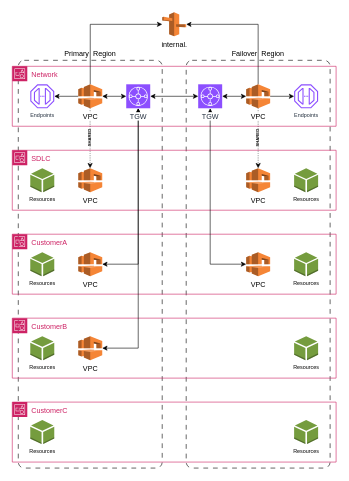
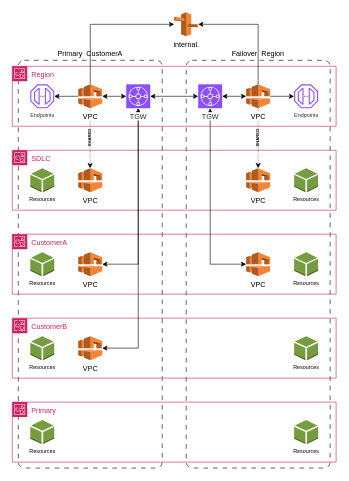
node "internal.": moved (174, 24) -> (186, 24)
node "Primary Region": label "Primary Region" -> "Primary CustomerA"
node "Network": label "Network" -> "Region"
node "CustomerC": label "CustomerC" -> "Primary"
